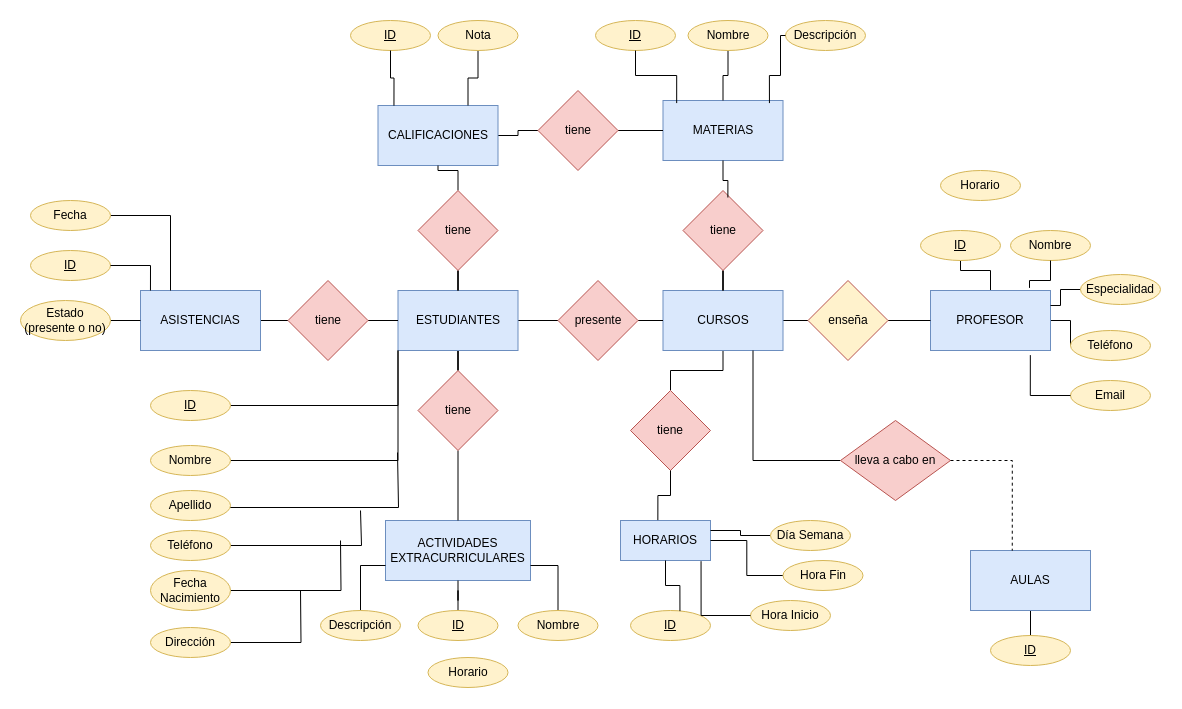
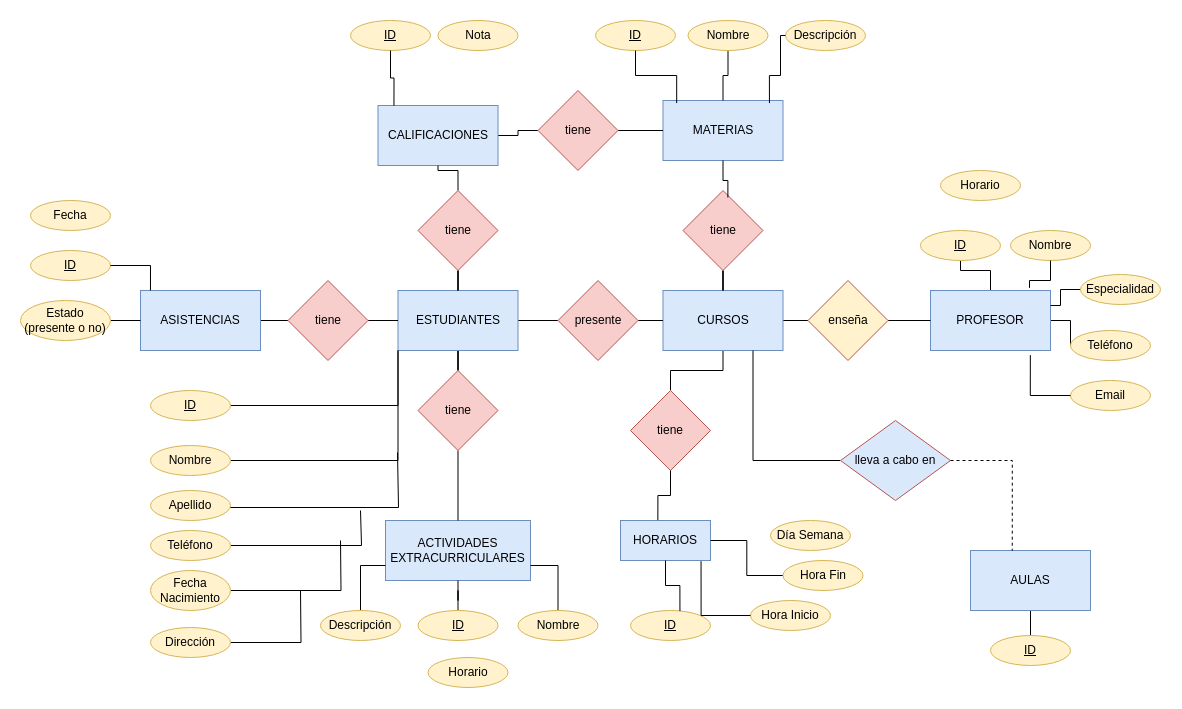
edge "Nota" -- "CALIFICACIONES": removed
edge "Fecha" -- "ASISTENCIAS": removed
node "lleva a cabo en": fillcolor #f8cecc -> #dae8fc
edge "Día Semana" -- "HORARIOS": removed
